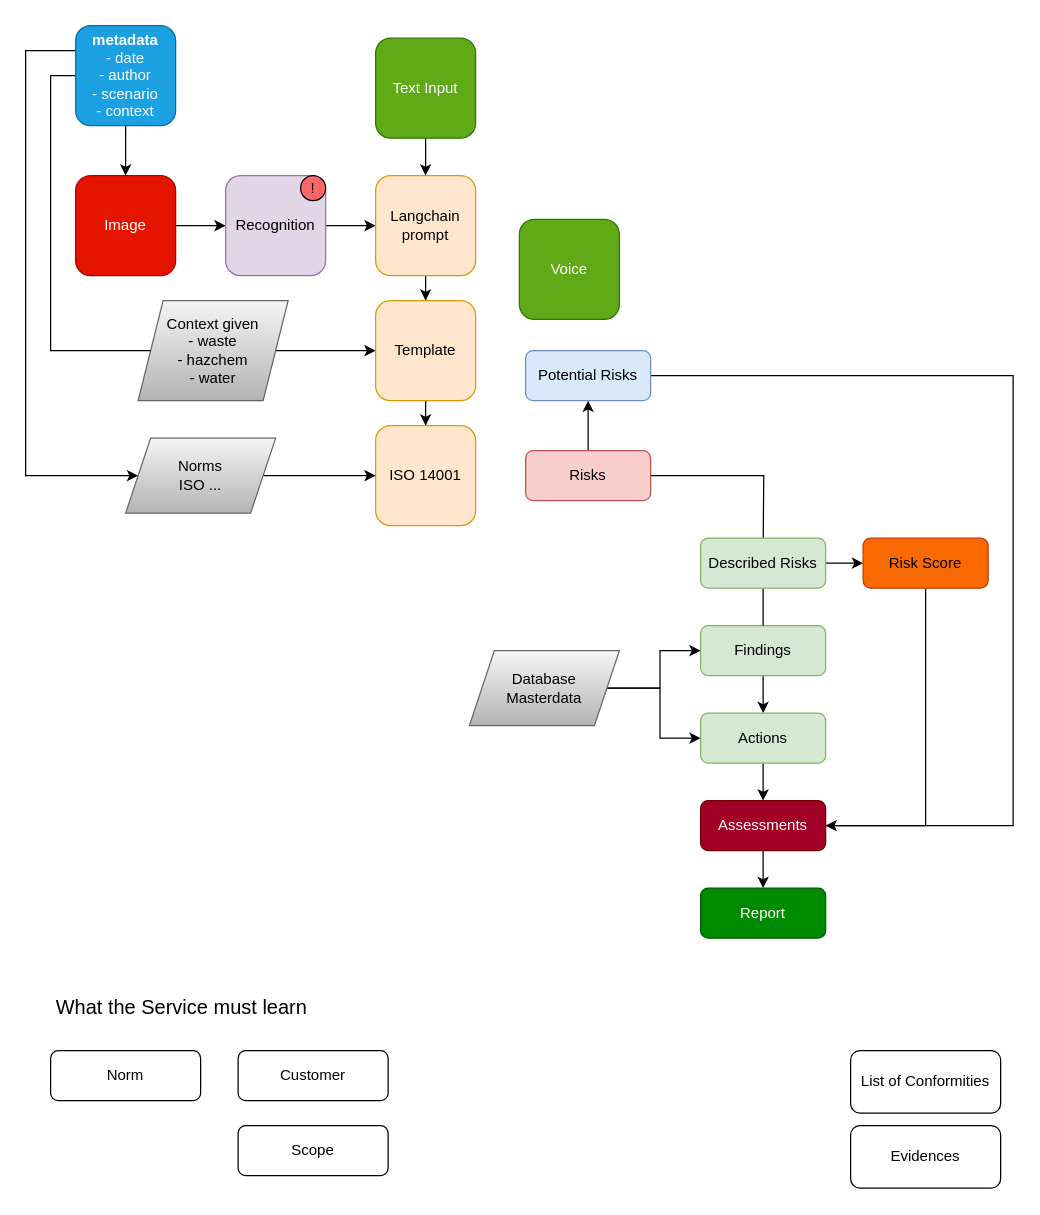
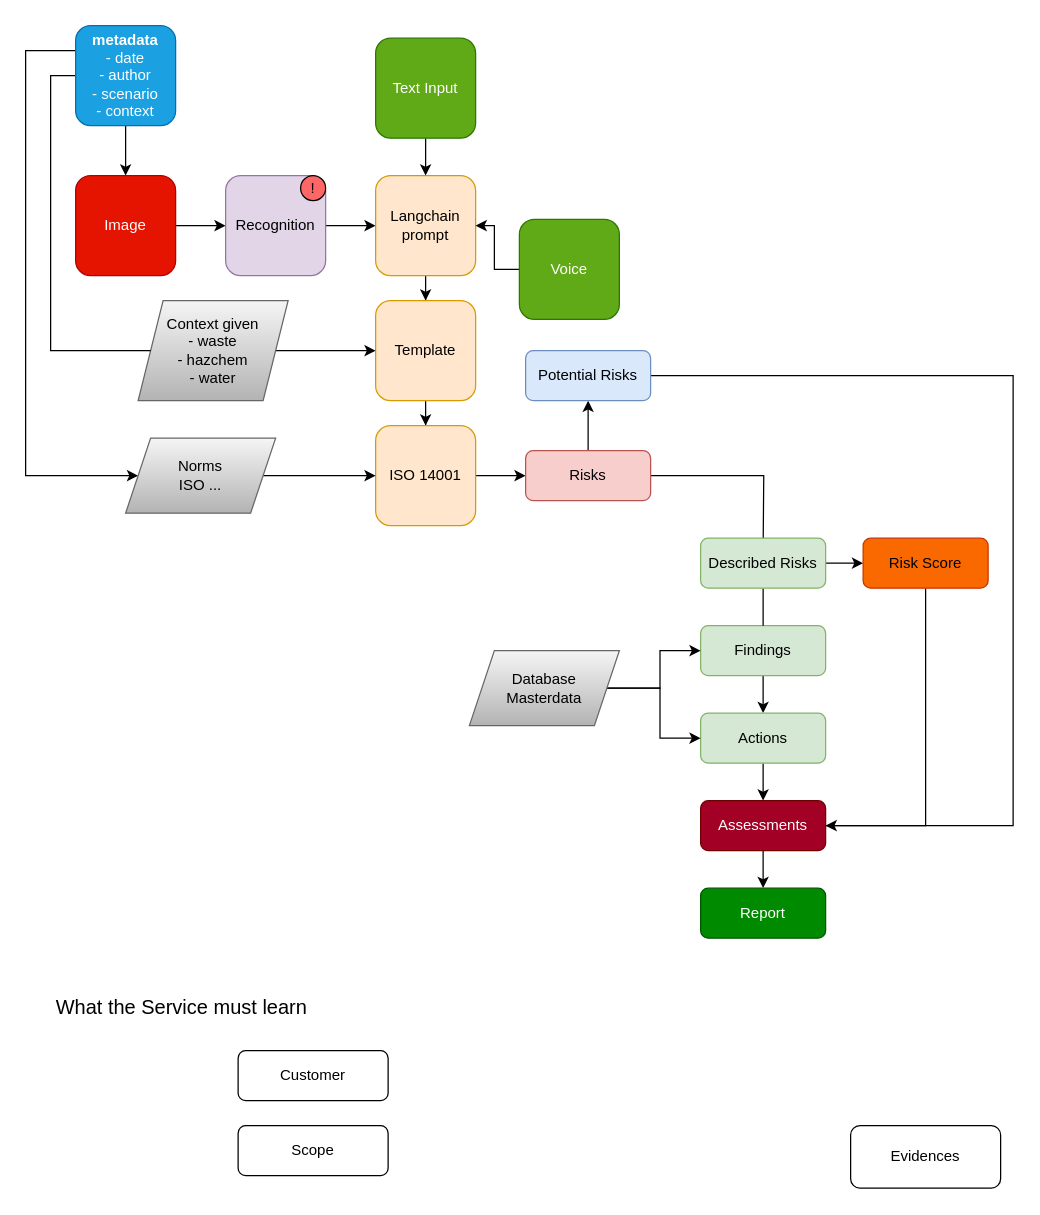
edge "Voice" -> "Langchain prompt": added
edge "ISO 14001" -> "Risks": added
node "Norm": removed
node "List of Conformities": removed
